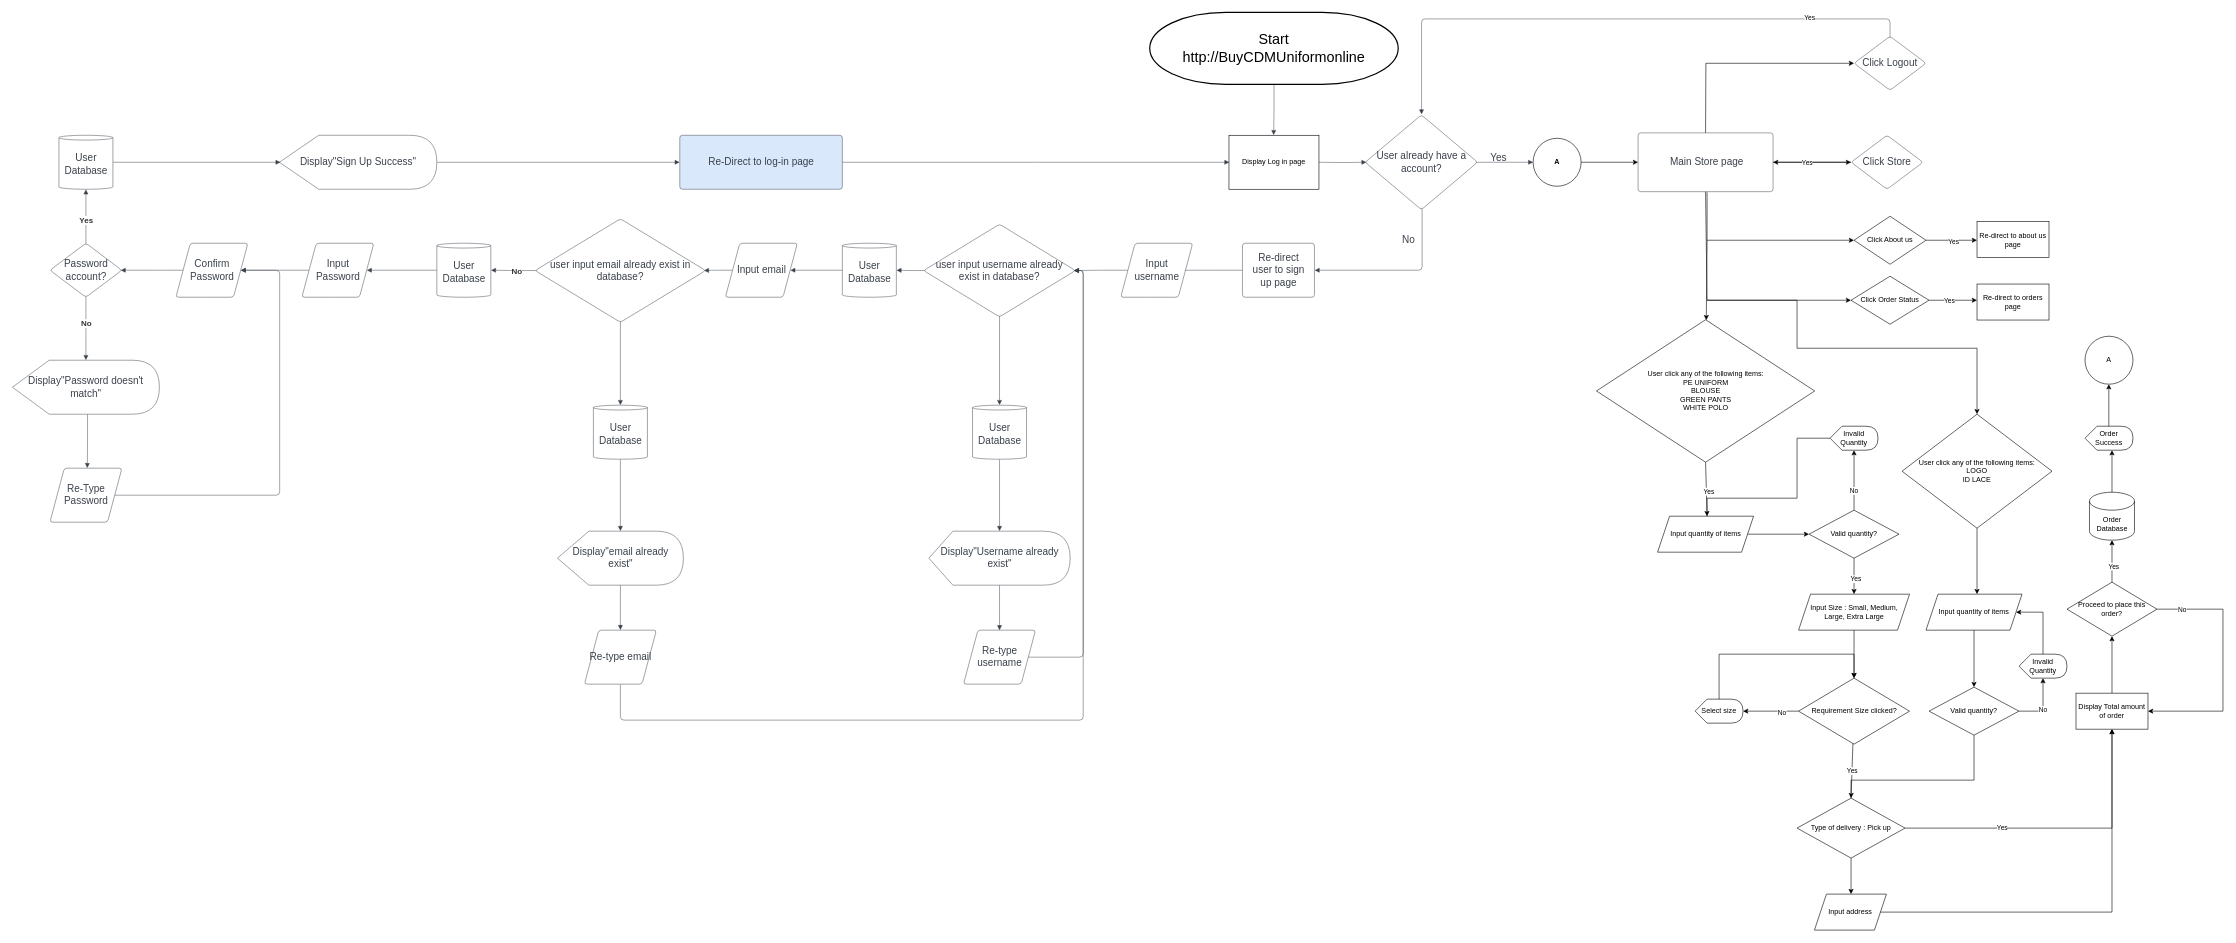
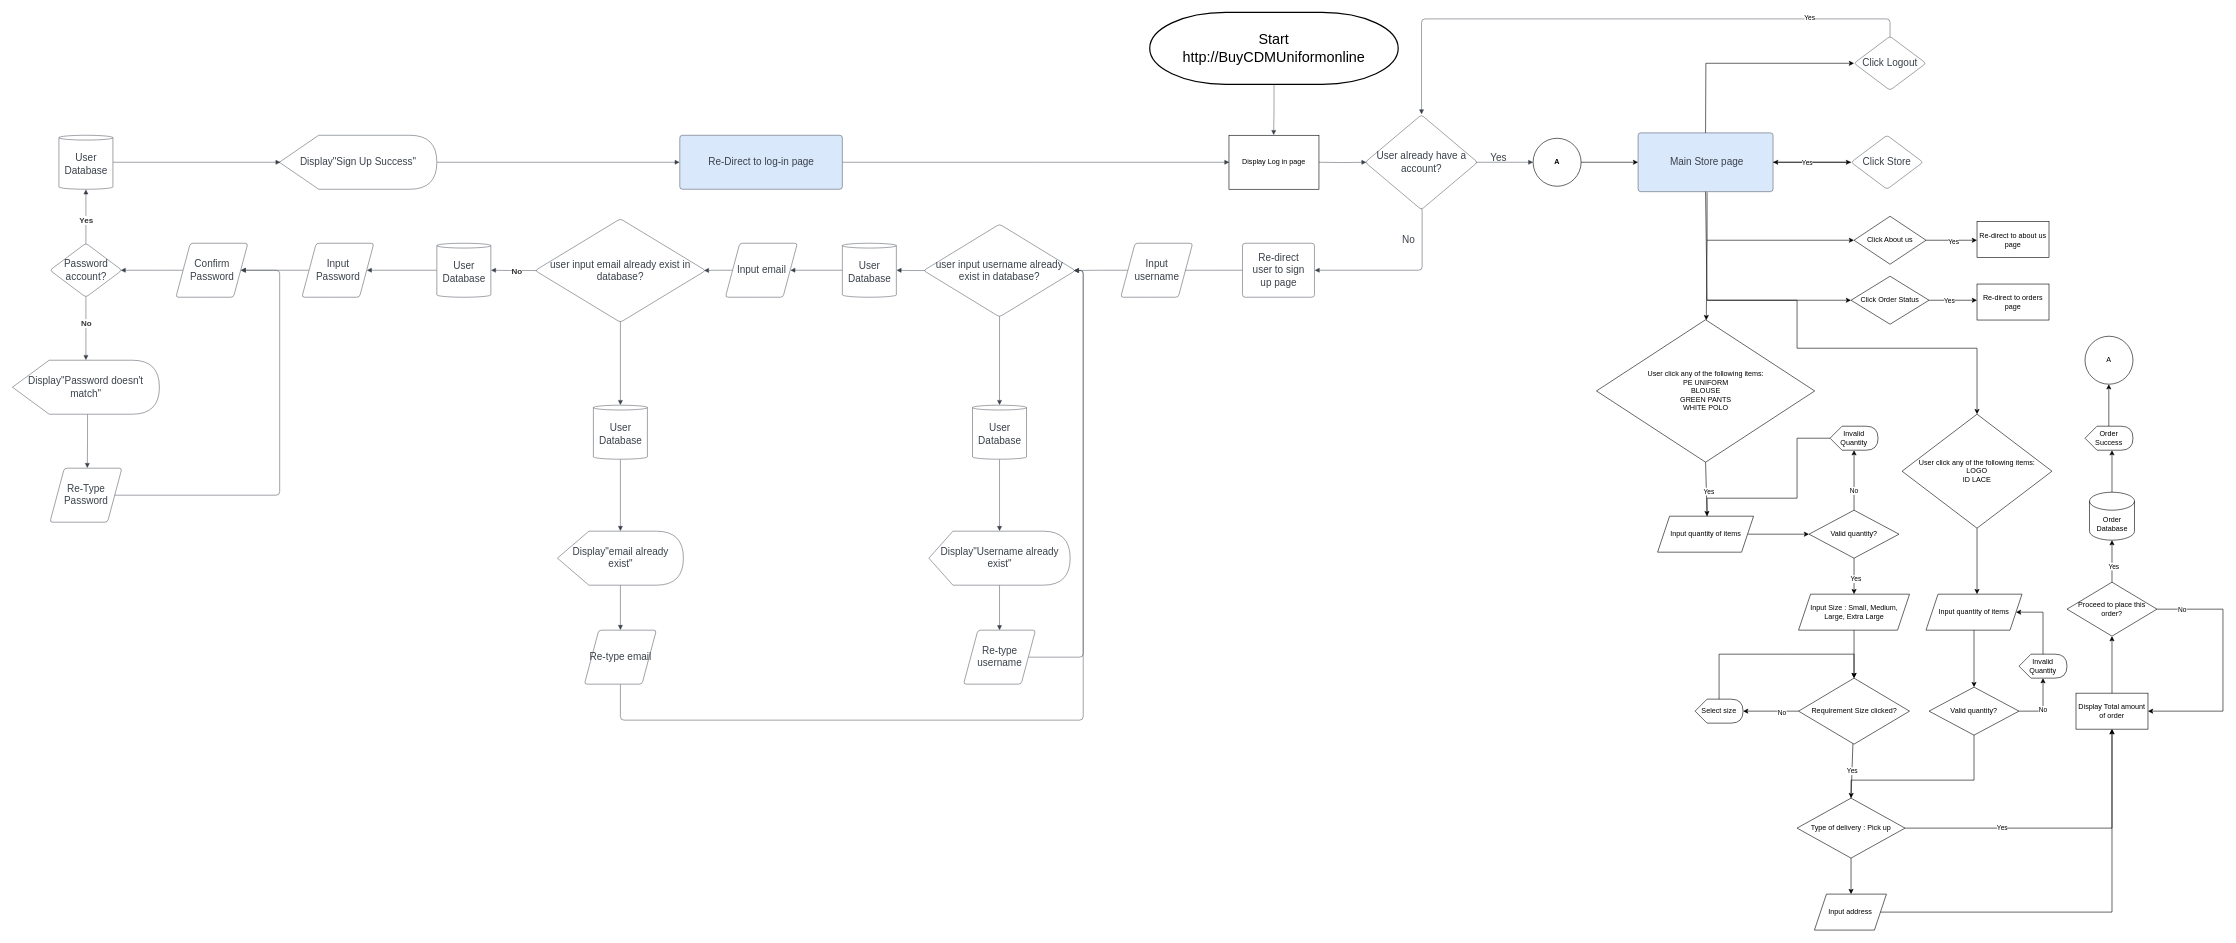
node "Main Store page": fillcolor #ffffff -> #dae8fc
